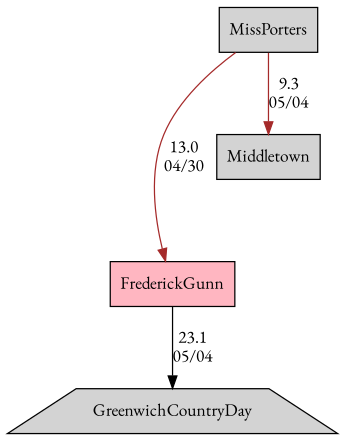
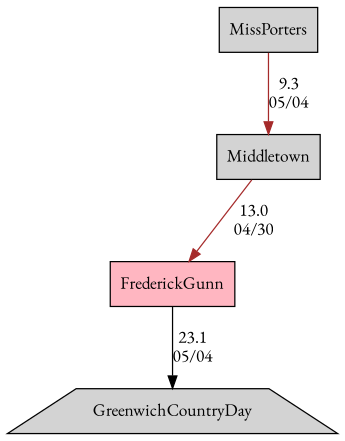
edge "MissPorters" -> "FrederickGunn": now "Middletown" -> "FrederickGunn"
